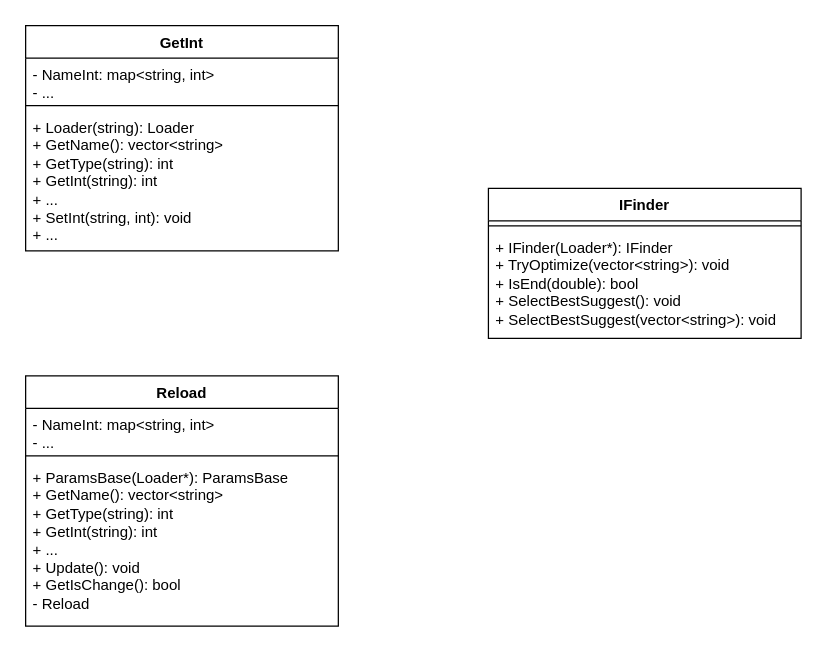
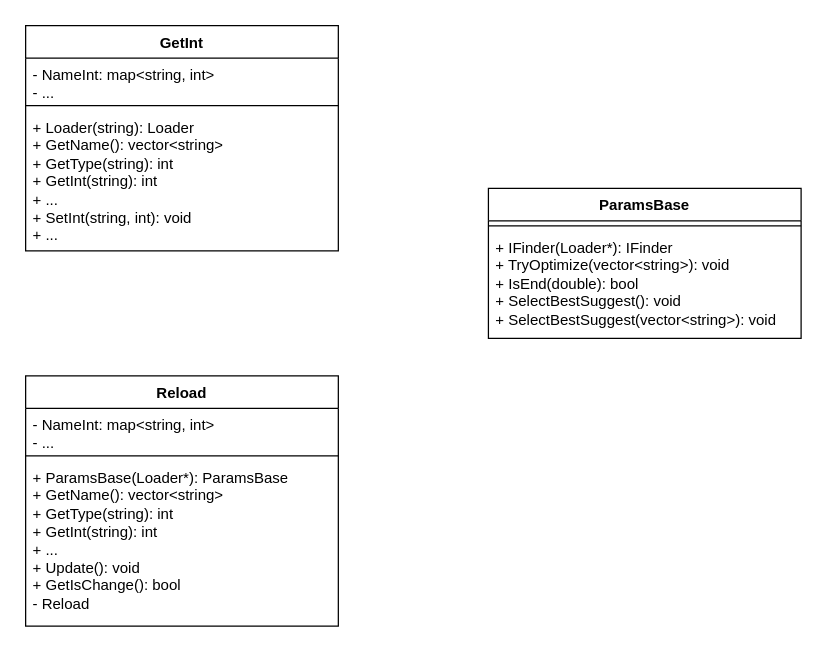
node "IFinder": label "IFinder" -> "ParamsBase"
